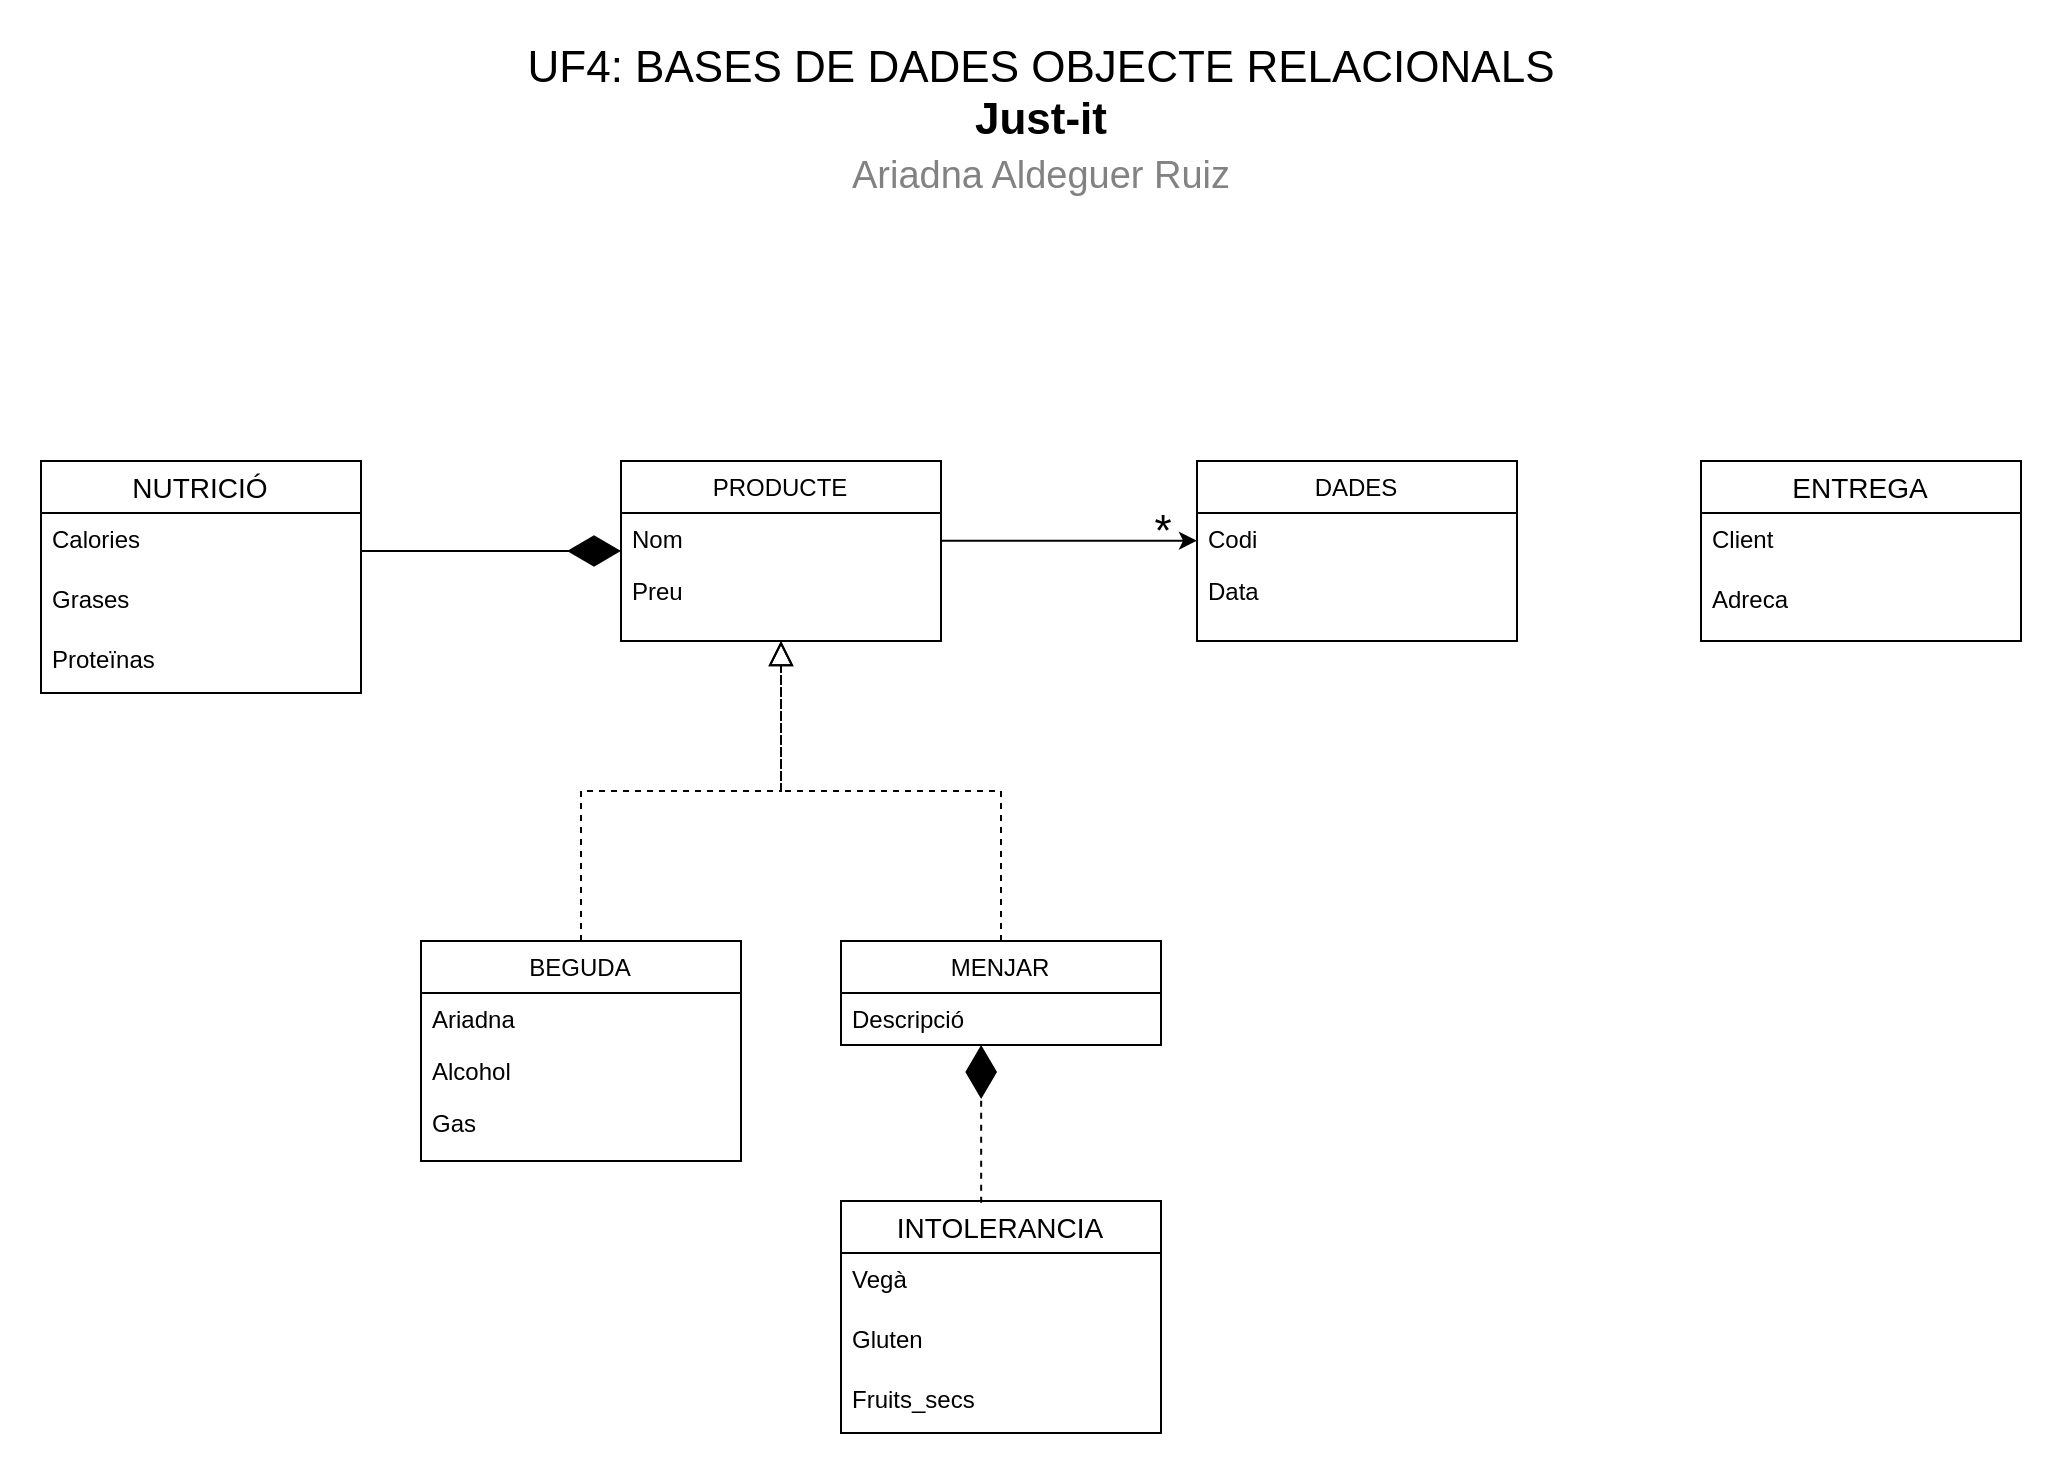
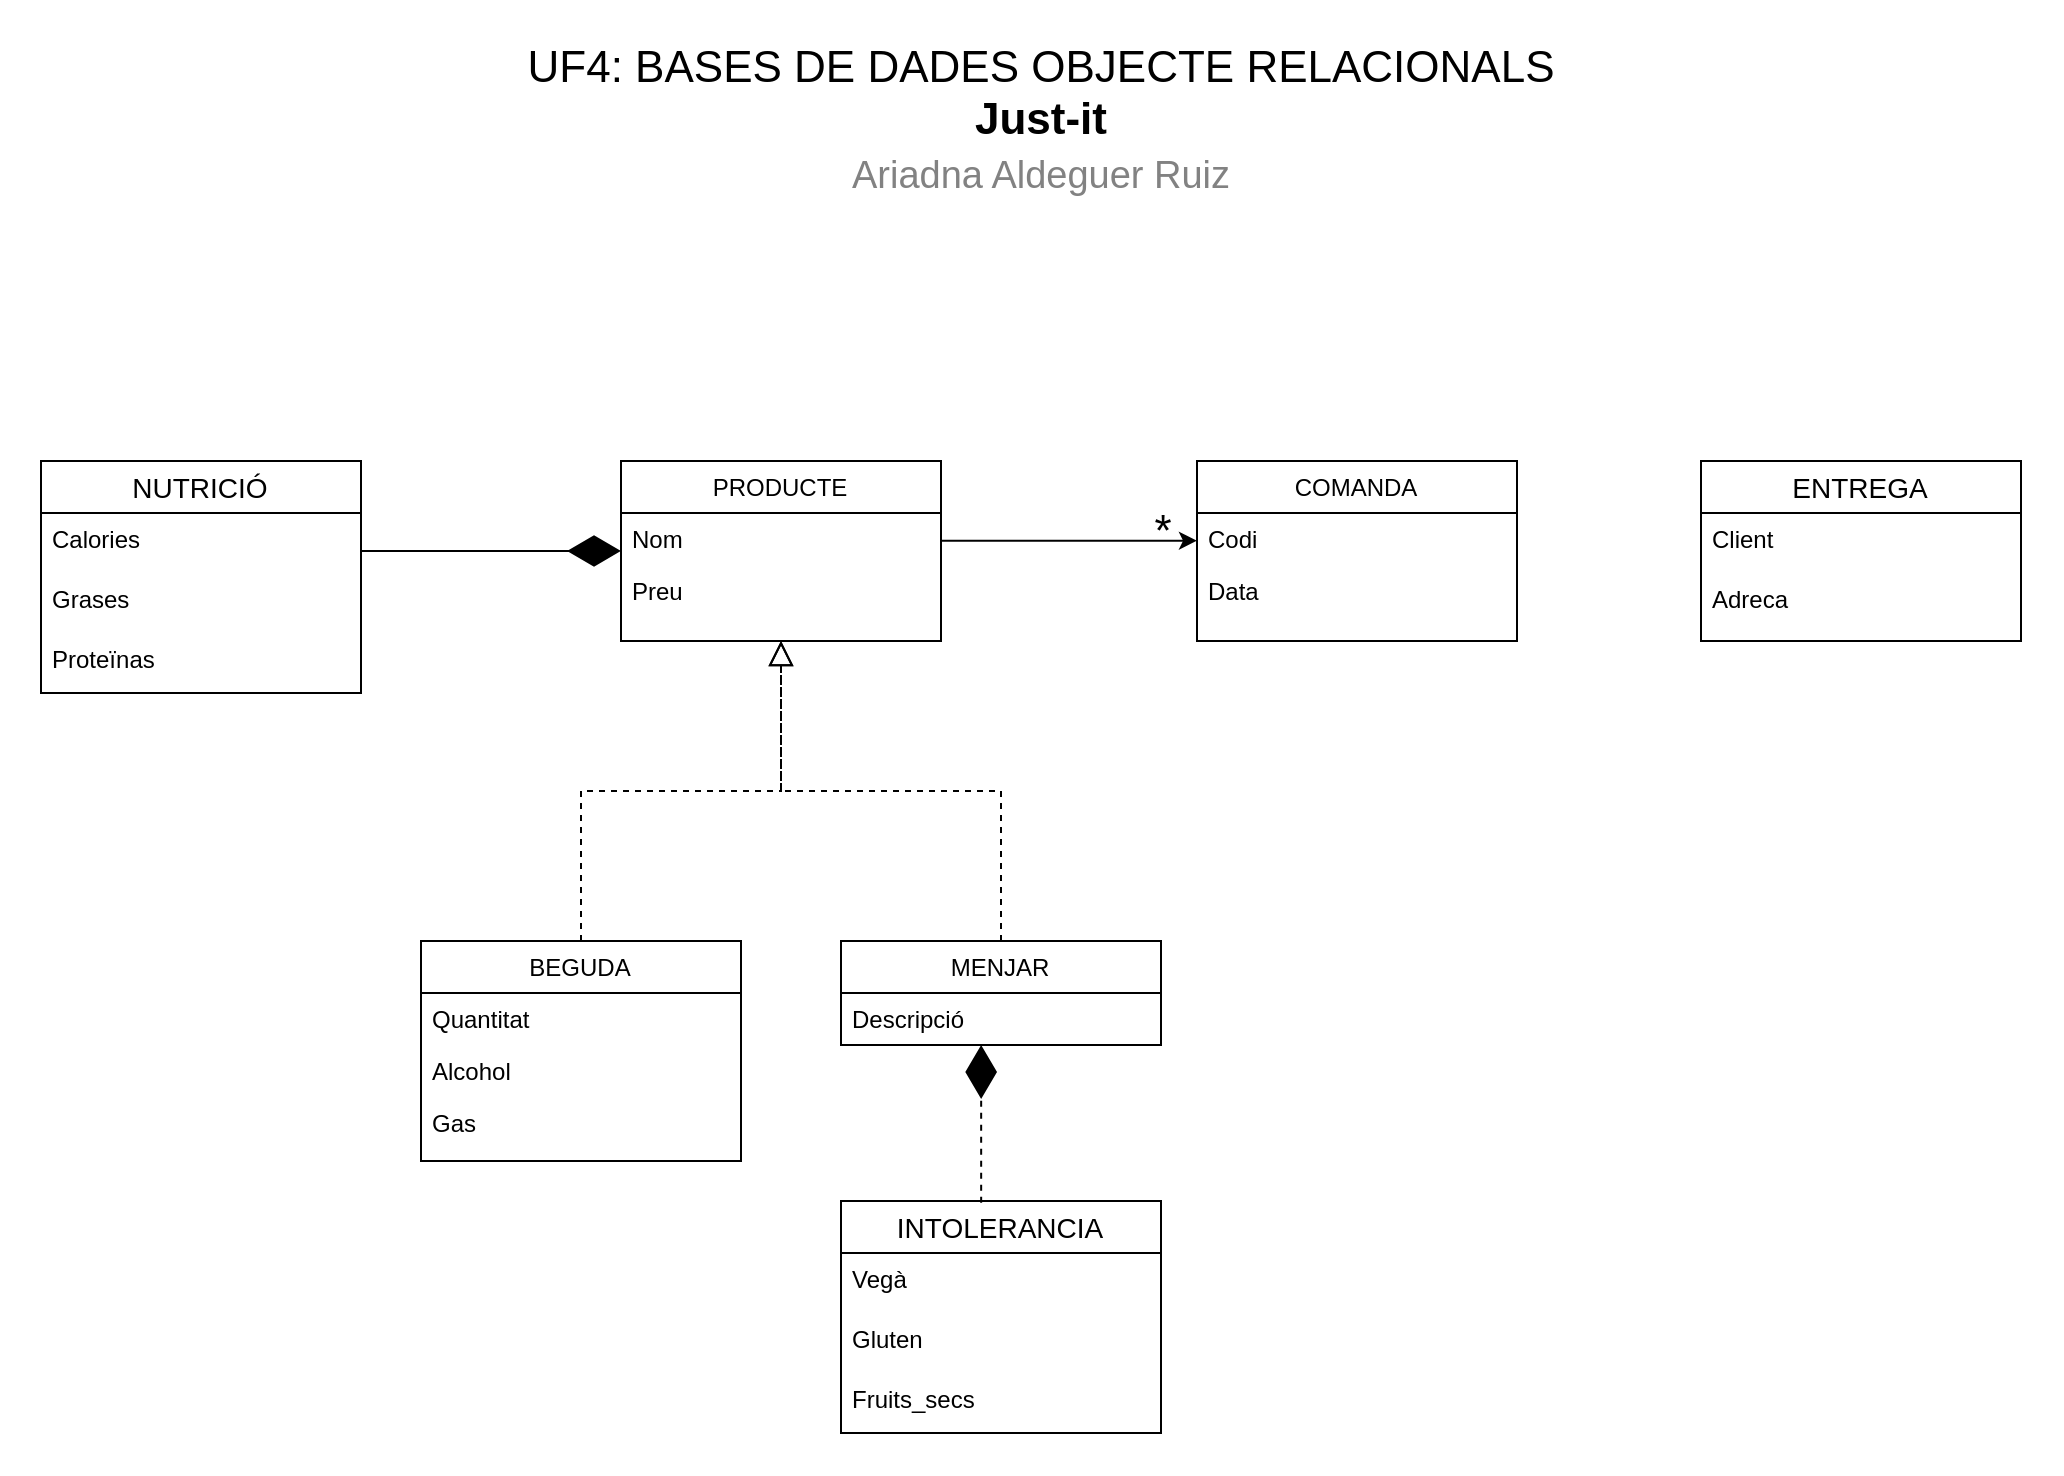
node "DADES": label "DADES" -> "COMANDA"
node "Ariadna": label "Ariadna" -> "Quantitat"
